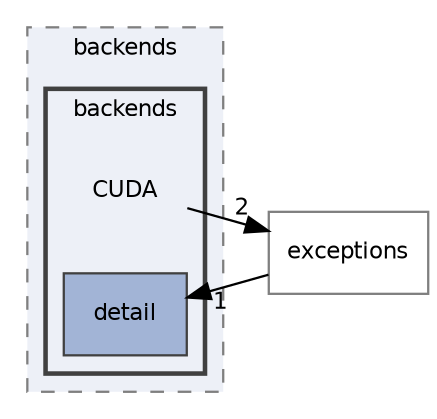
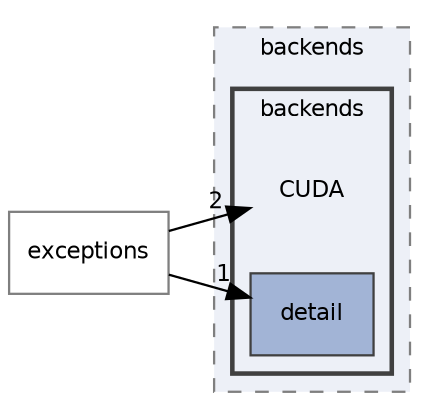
edge "CUDA" -> "exceptions": reversed
